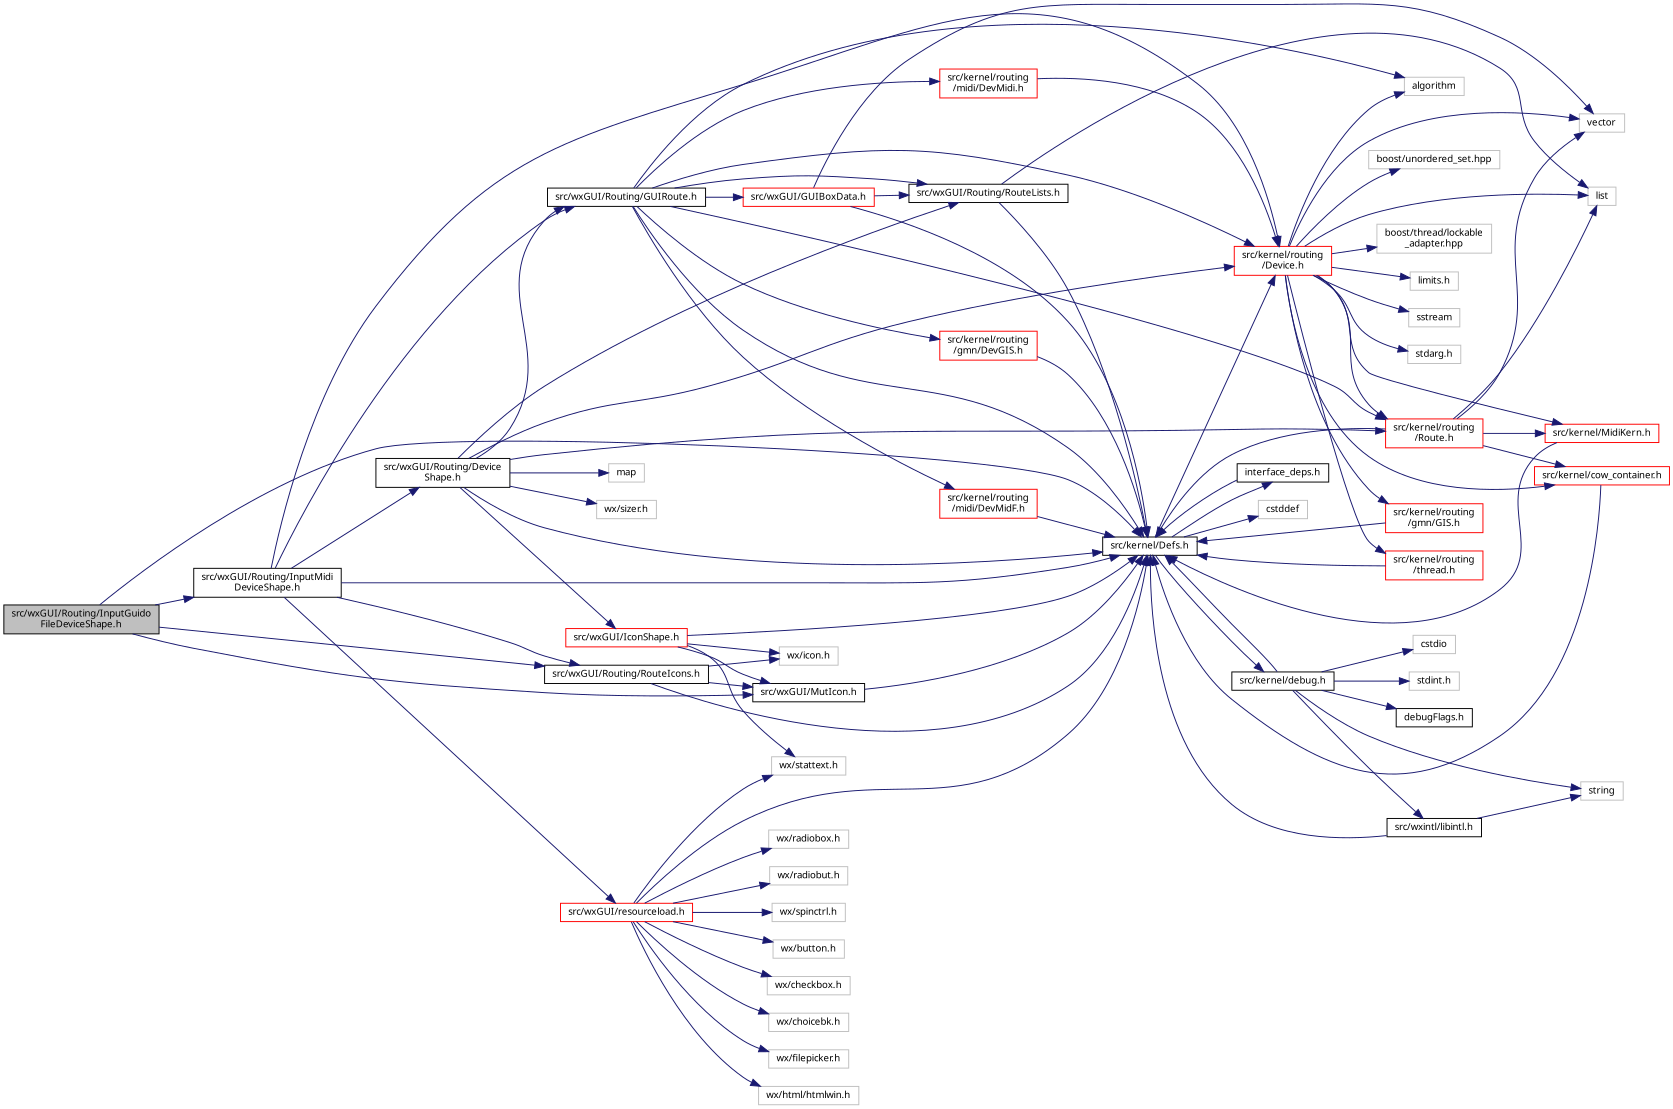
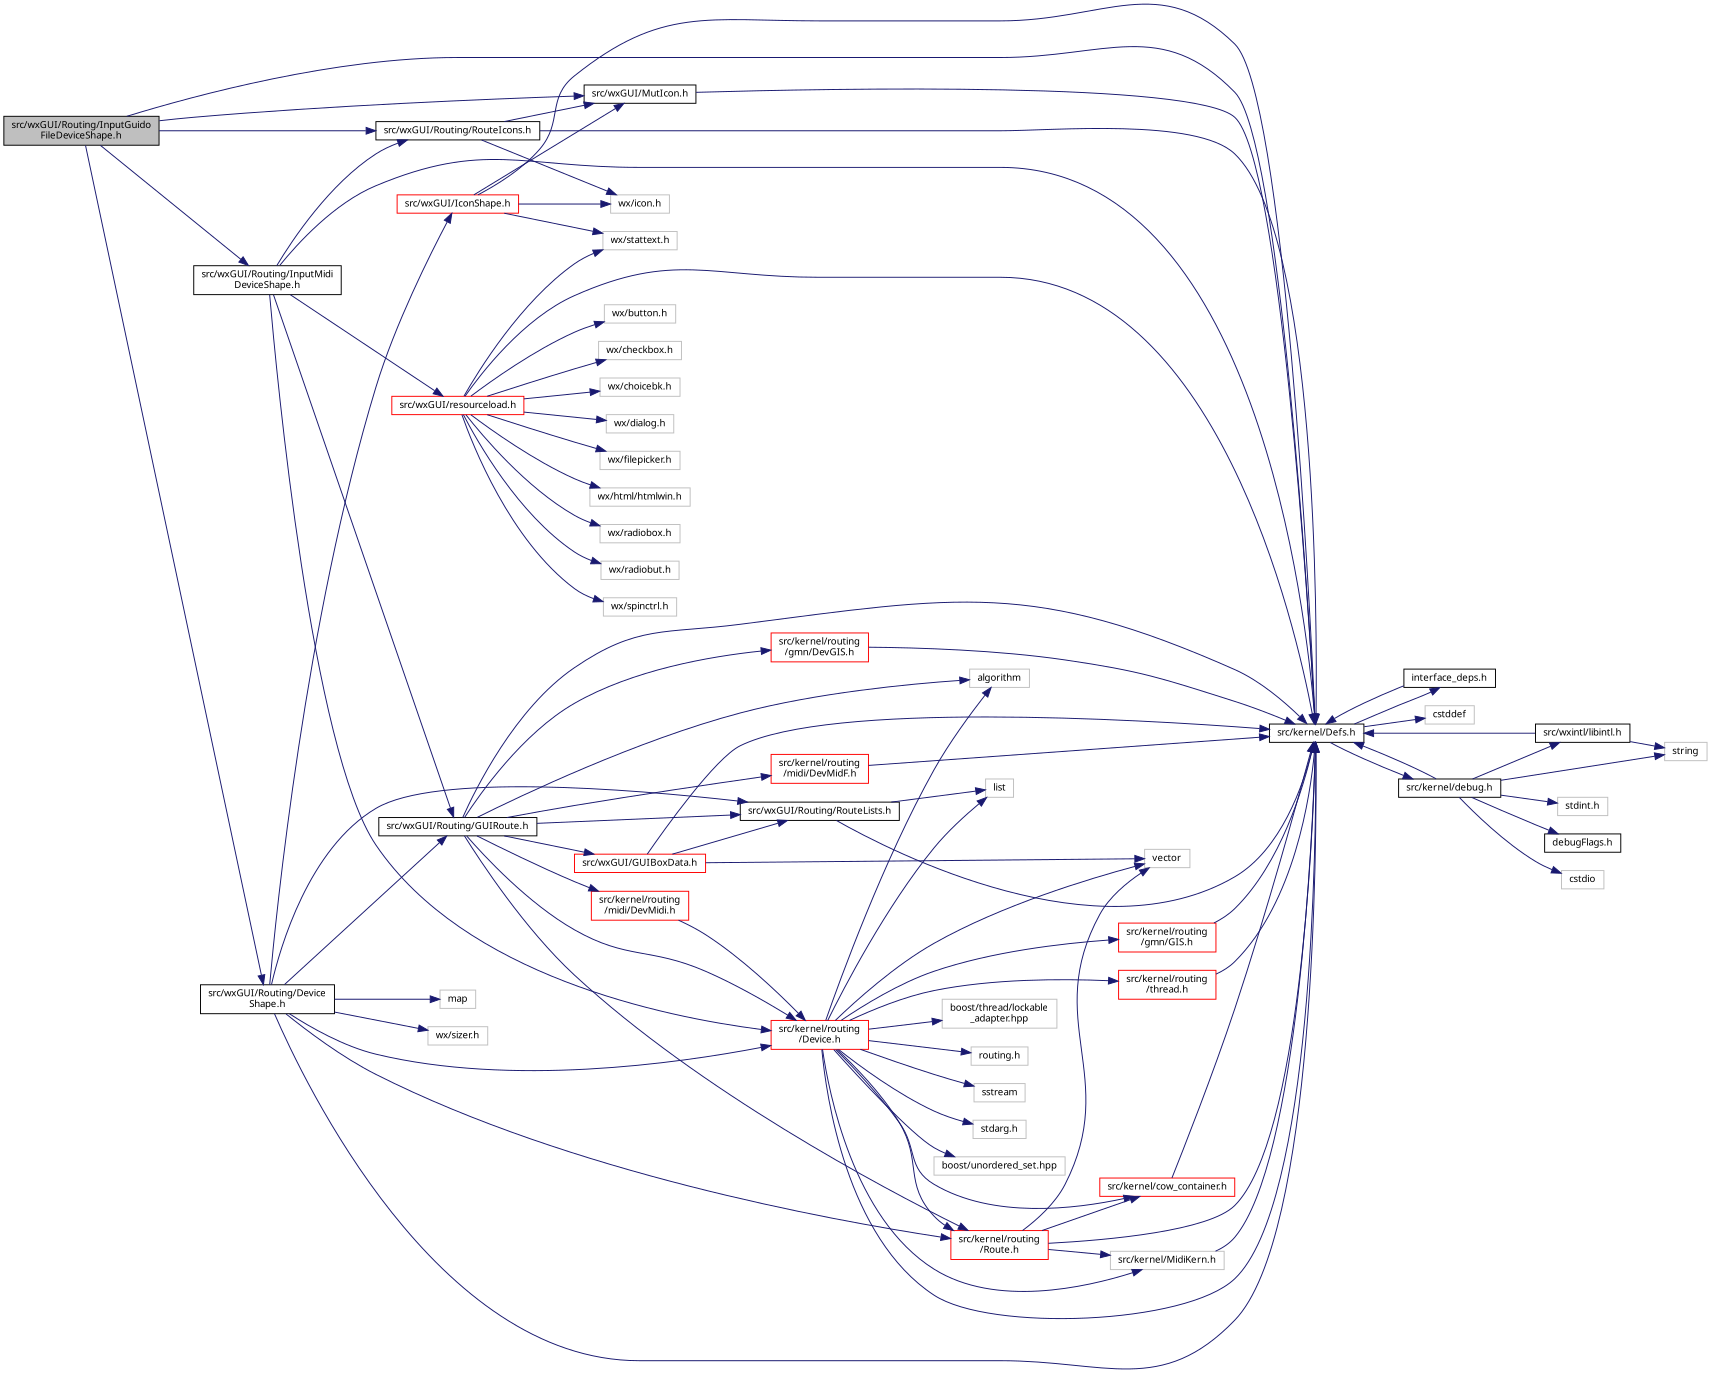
node "limits.h": label "limits.h" -> "routing.h"
edge "src/kernel/routing /Route.h" -> "list": removed
edge "src/kernel/Defs.h" -> "src/kernel/routing /Device.h": reversed
node "wx/dialog.h": added
node "src/kernel/MidiKern.h": color red -> grey75
edge "src/wxGUI/Routing/InputMidi DeviceShape.h" -> "src/wxGUI/Routing/Device Shape.h": now "src/wxGUI/Routing/InputGuido FileDeviceShape.h" -> "src/wxGUI/Routing/Device Shape.h"
